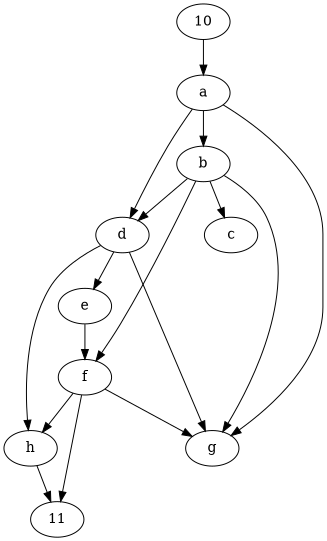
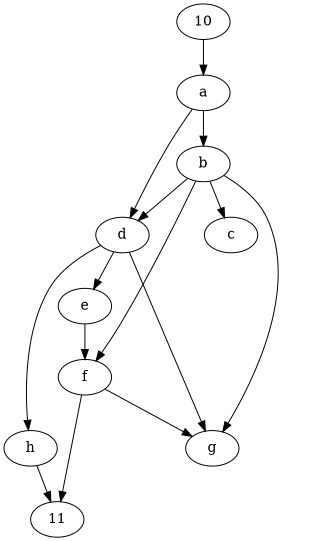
edge "a" -> "g": removed
edge "f" -> "h": removed
